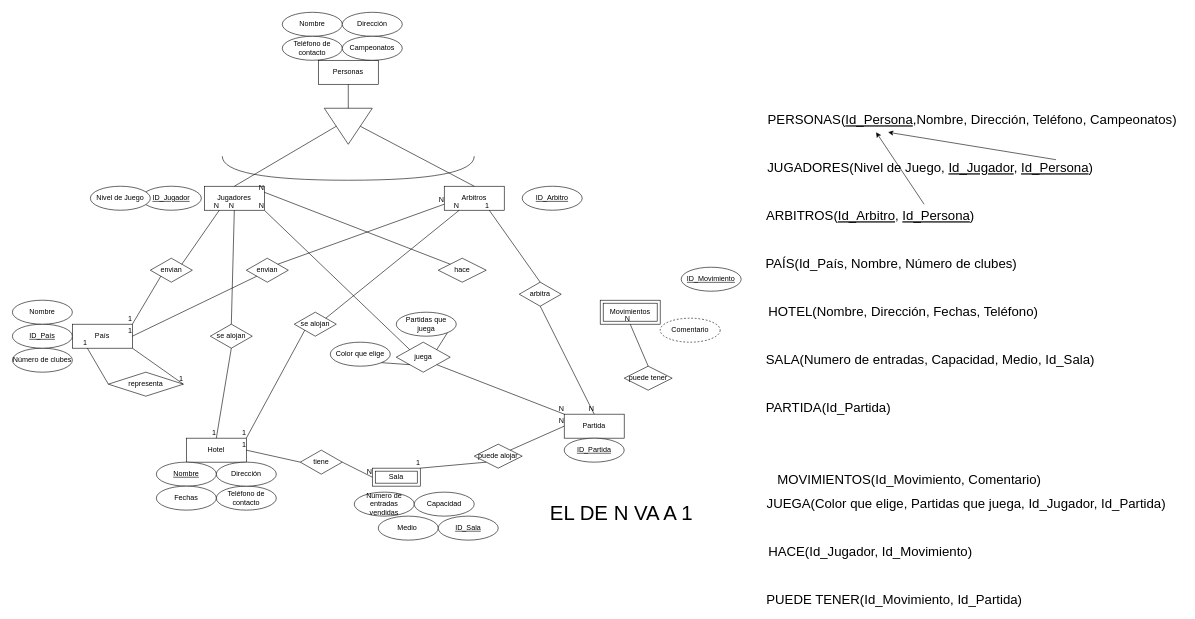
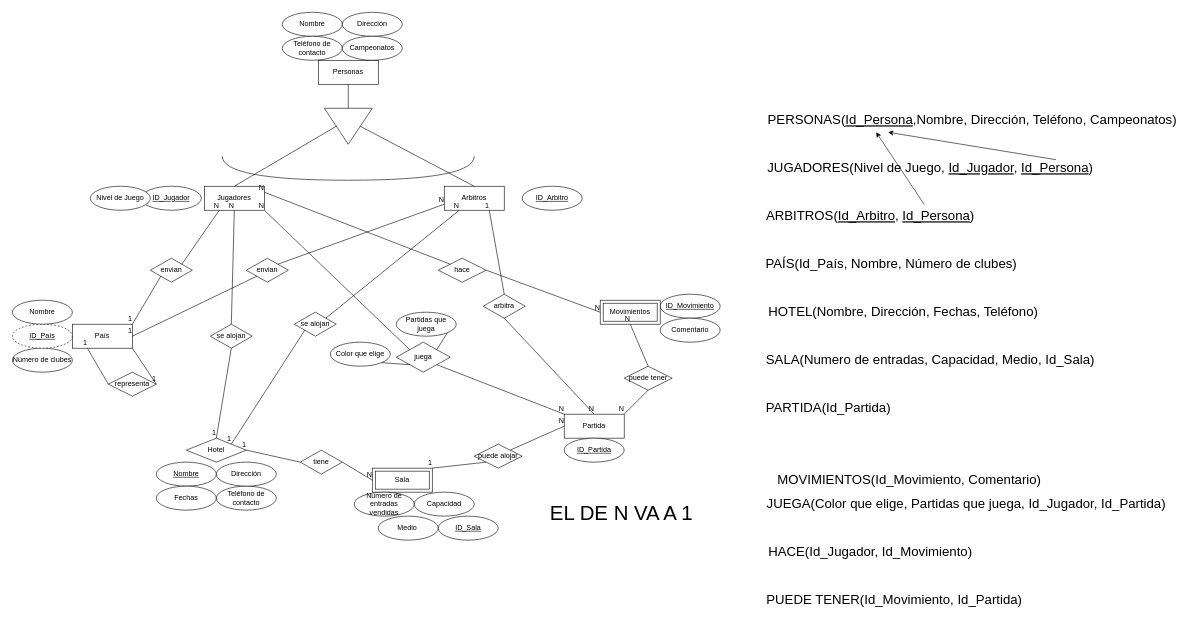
node "ID_Movimiento": moved (711, 279) -> (690, 306)
edge "hace" -- "Movimientos": added, label "N"
node "arbitra": moved (540, 294) -> (504, 306)
node "Comentario": style dashed -> solid
node "ID_País": style solid -> dashed
node "representa": size 75x24 -> 48x24
edge "puede tener" -- "Partida": added, label "N"
node "Hotel": shape rectangle -> diamond
node "Sala": size 48x18 -> 60x24
